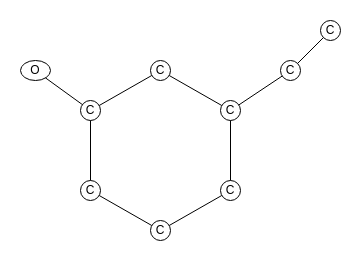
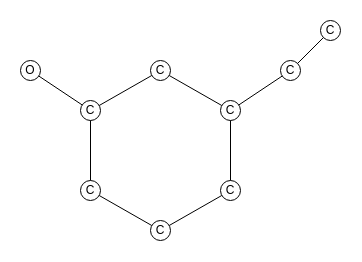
node "O": size 30x20 -> 20x20
